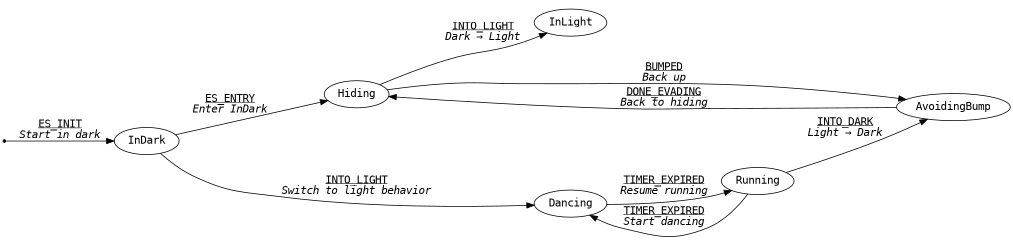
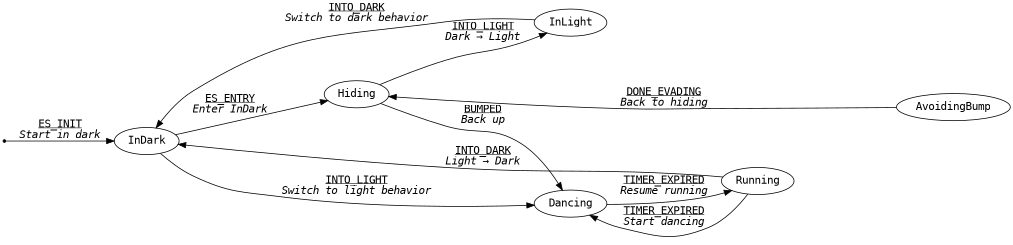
edge "InLight" -> "InDark": added, label "INTO_DARK Switch to dark behavior"
edge "Hiding" -> "AvoidingBump": now "Hiding" -> "Dancing"
edge "Running" -> "AvoidingBump": now "Running" -> "InDark"
